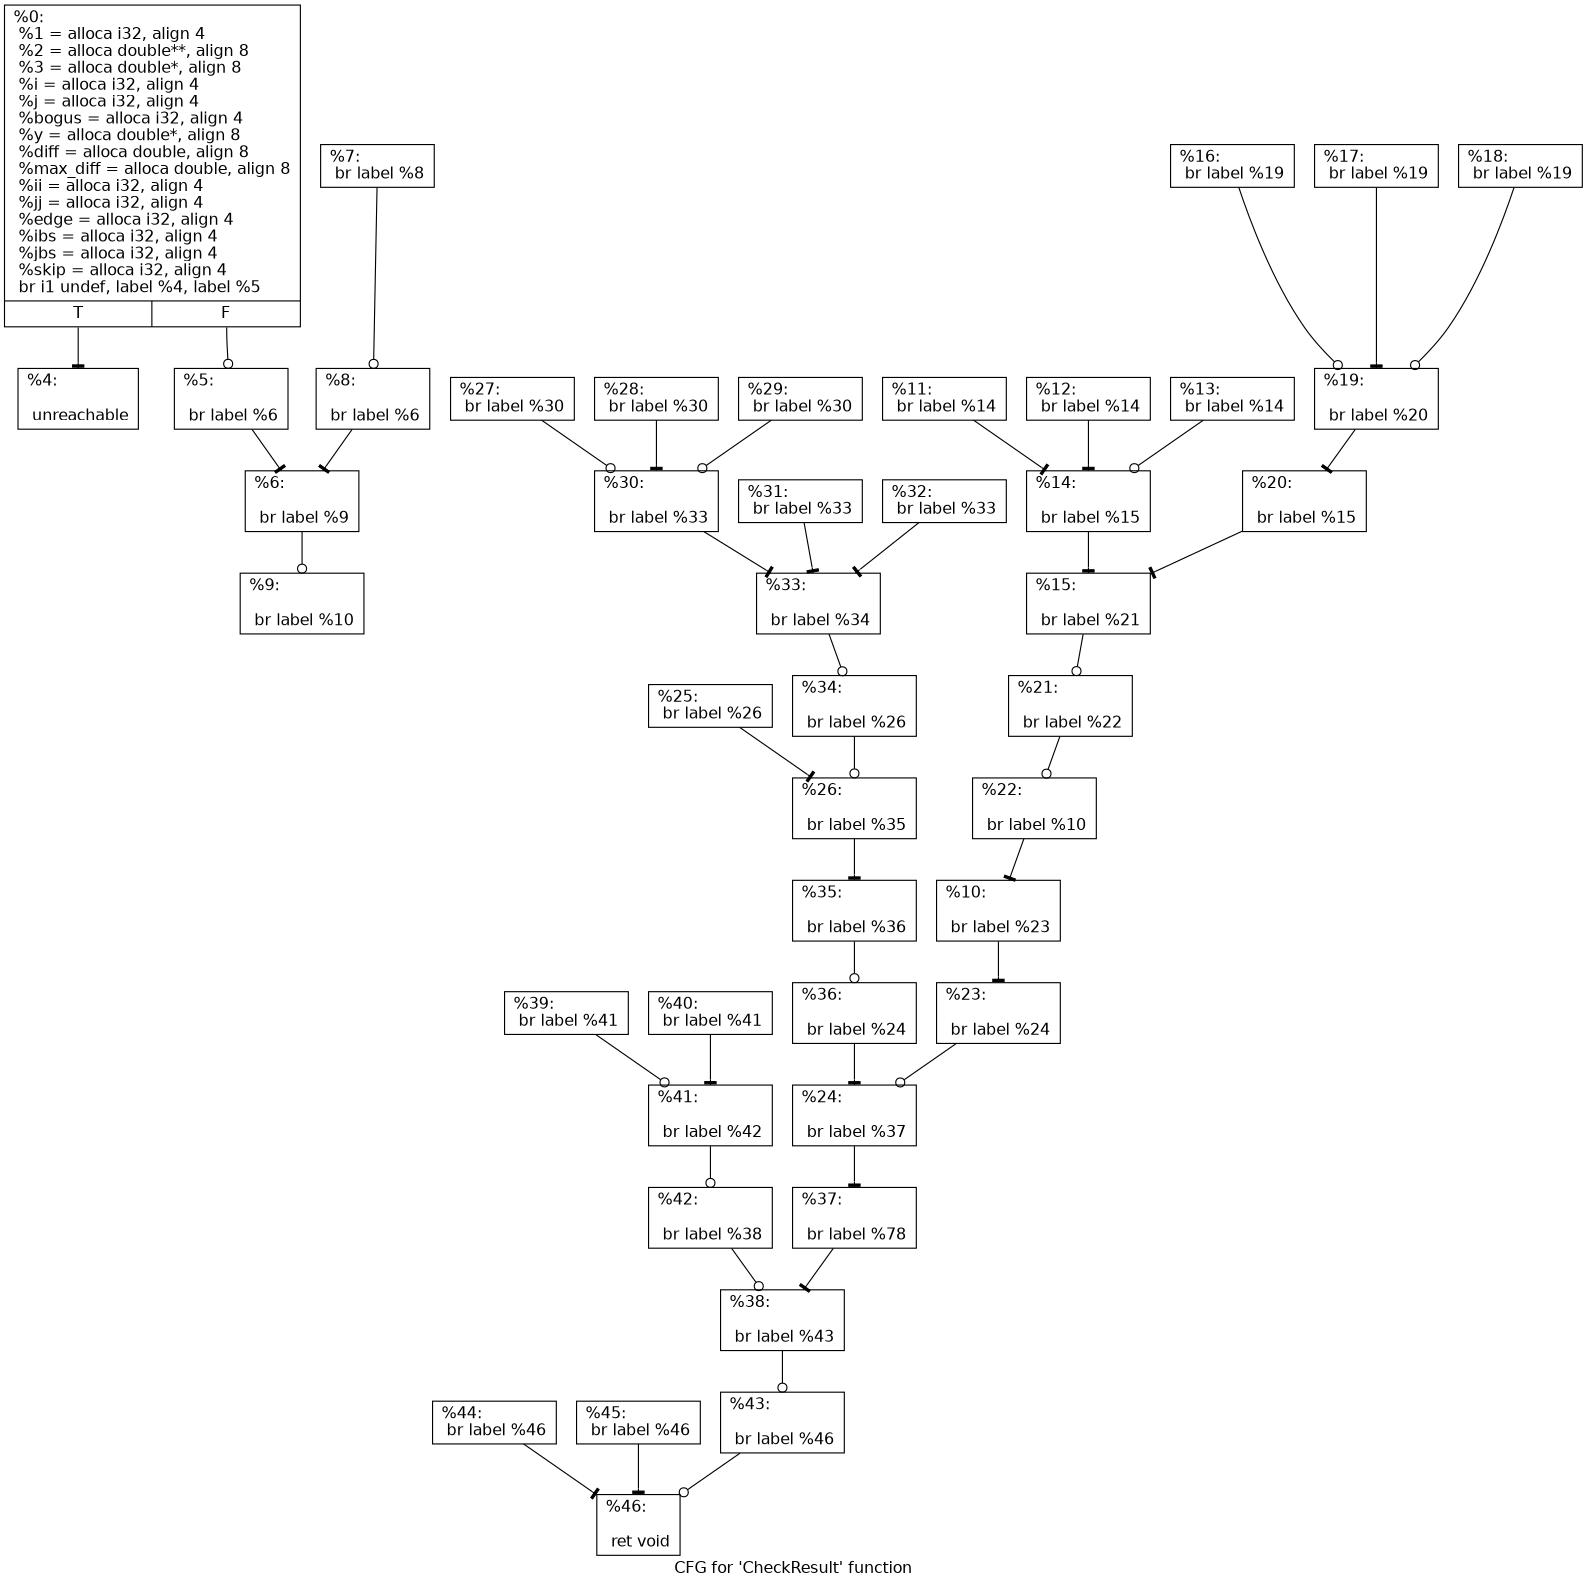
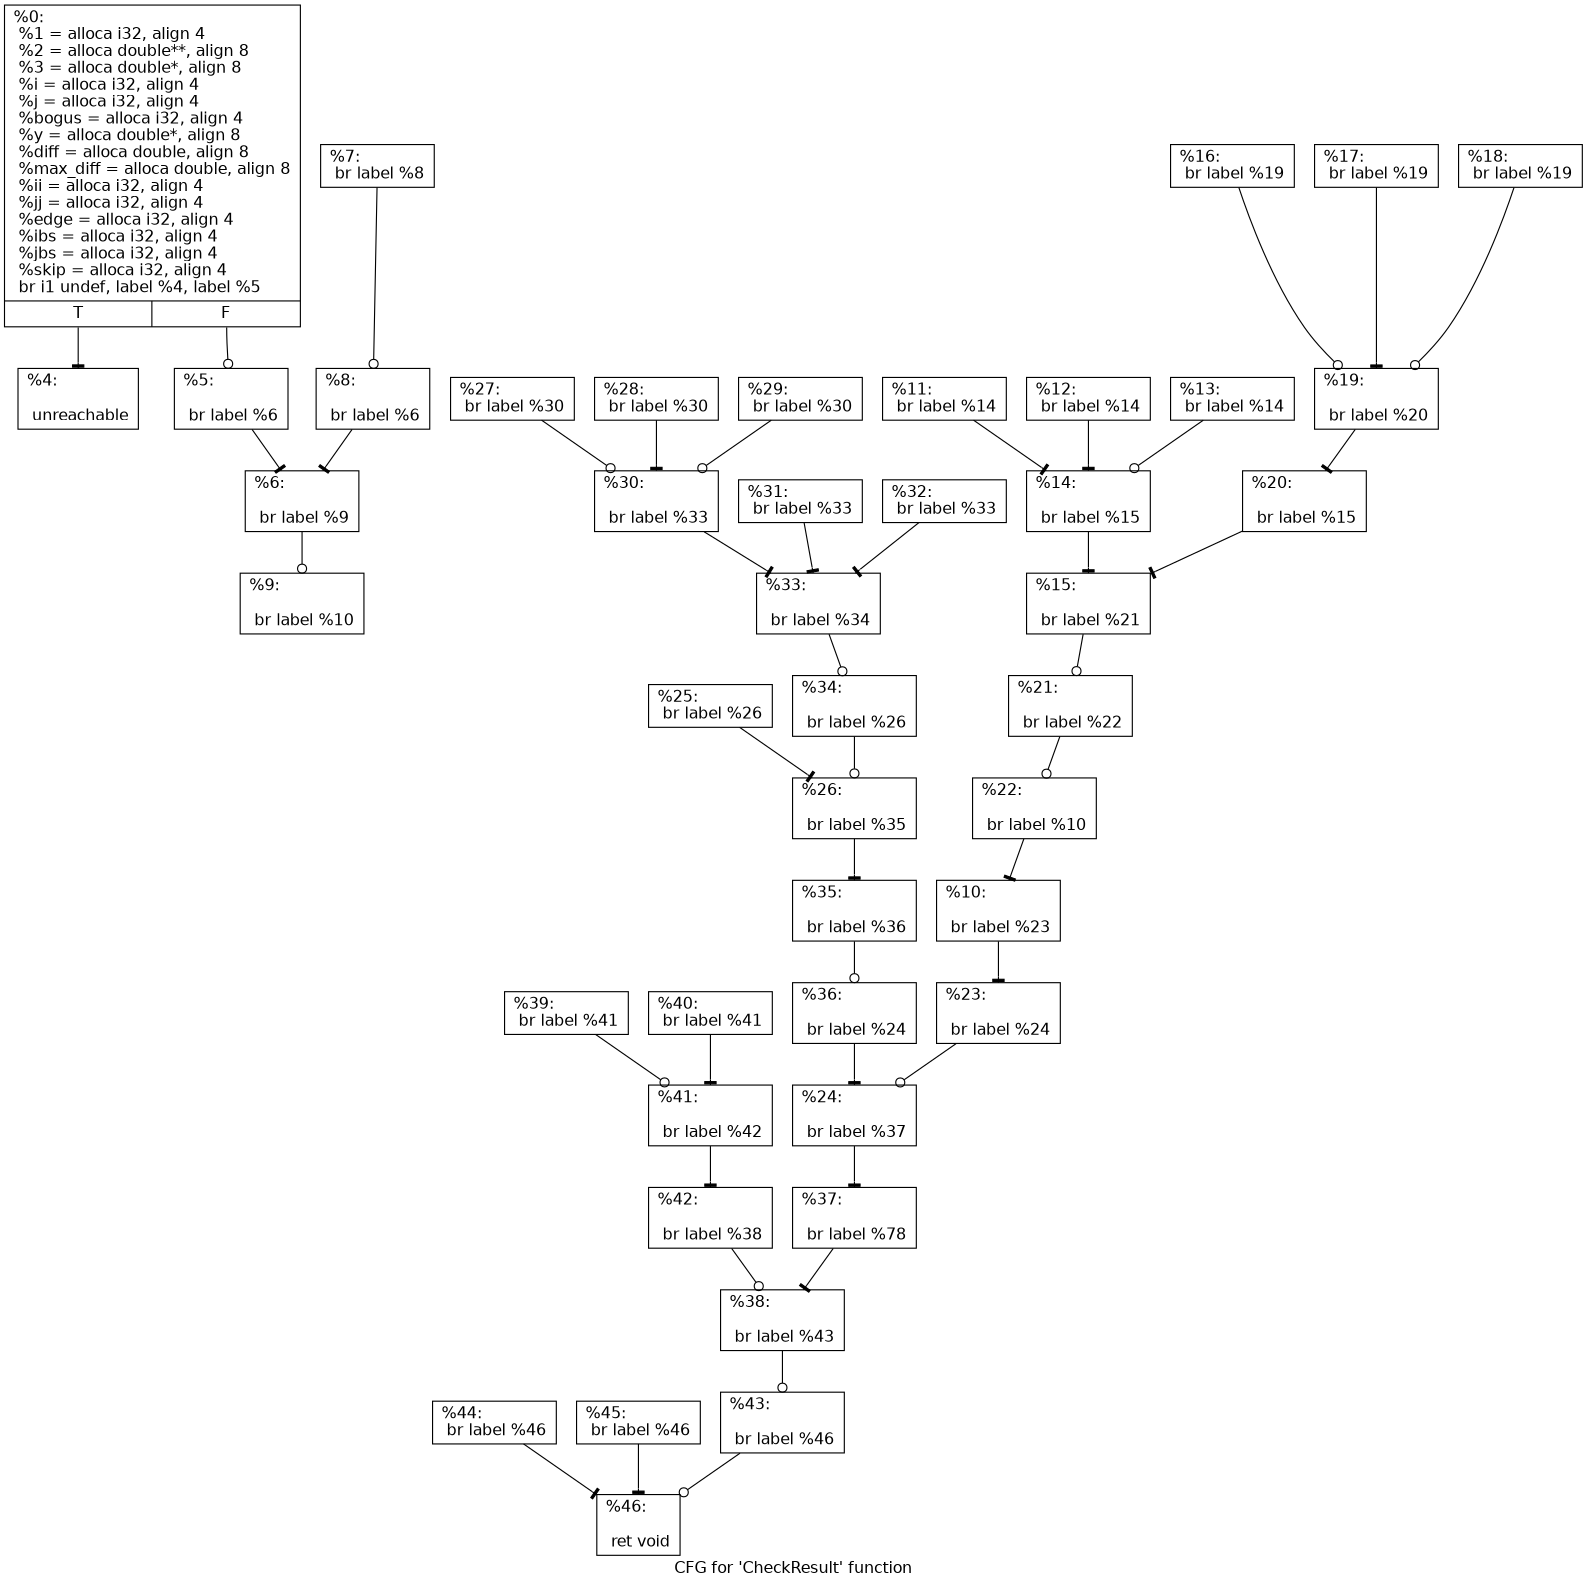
edge "%41:" -> "%42:": arrowhead odot -> tee
